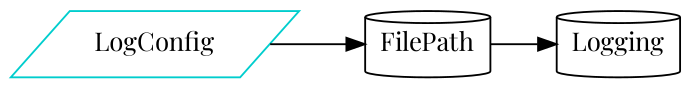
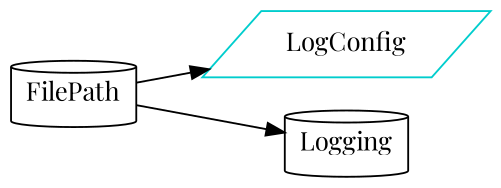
edge "LogConfig" -> "FilePath": reversed
